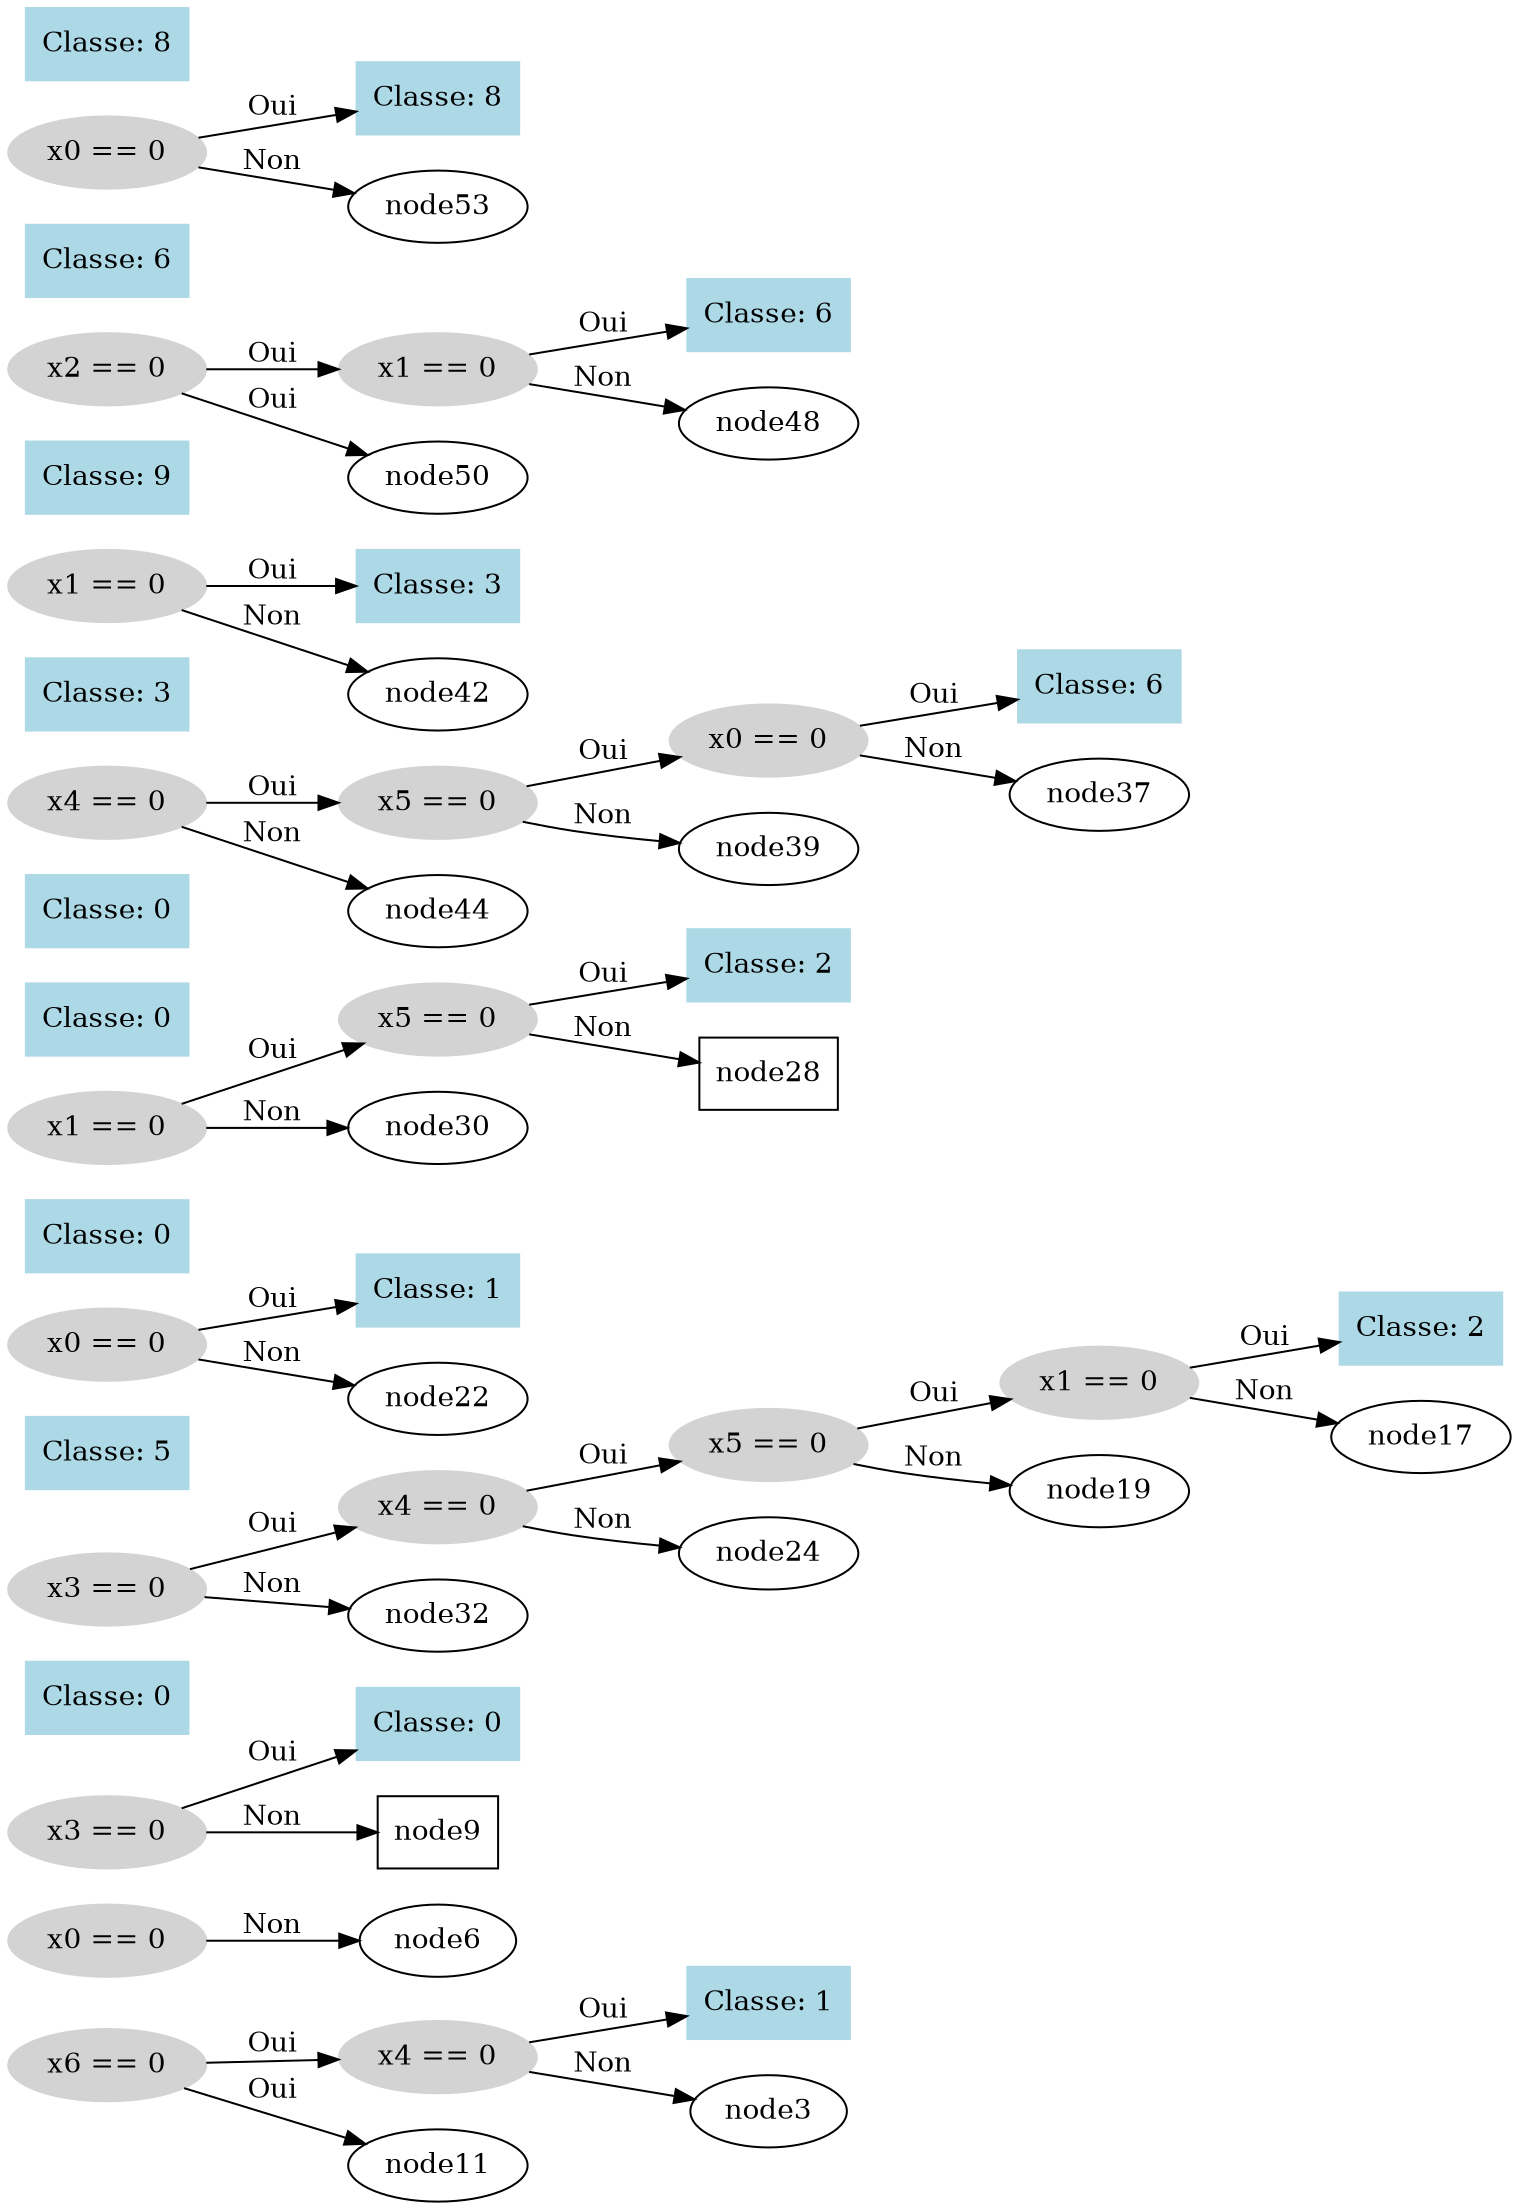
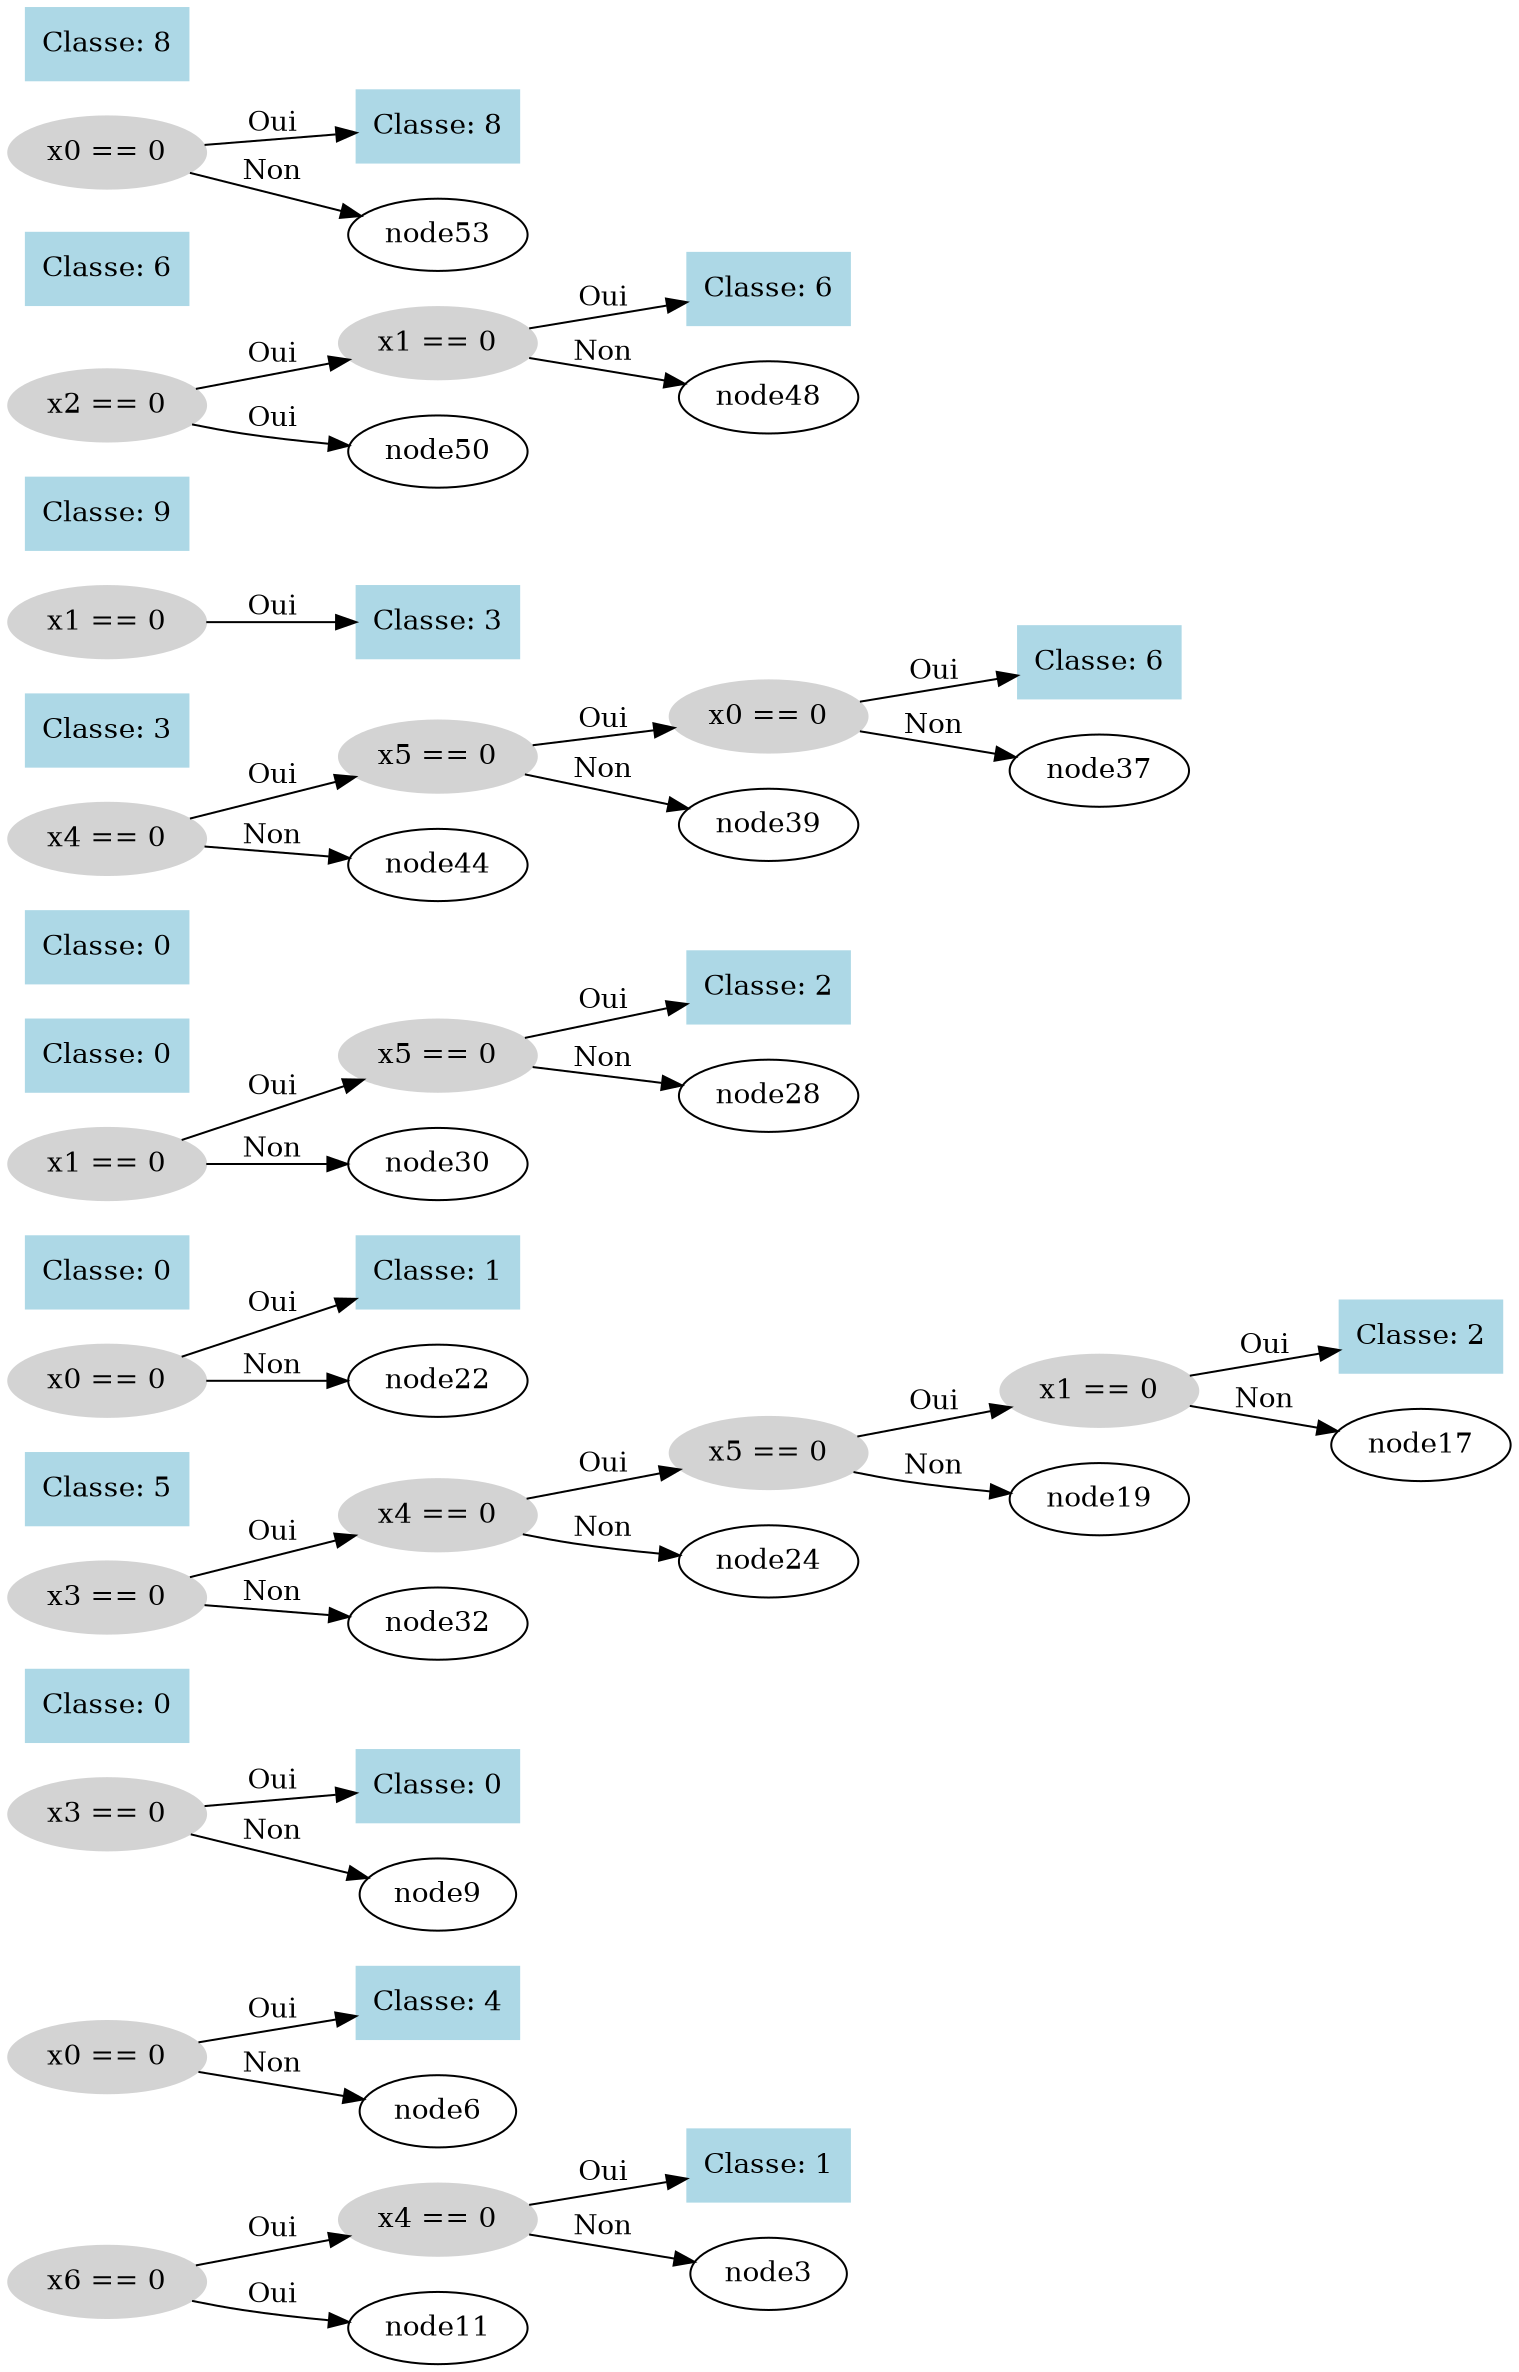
node "node42": removed
node "node28": shape box -> ellipse
node "node9": shape box -> ellipse
node "Classe: 4": added
